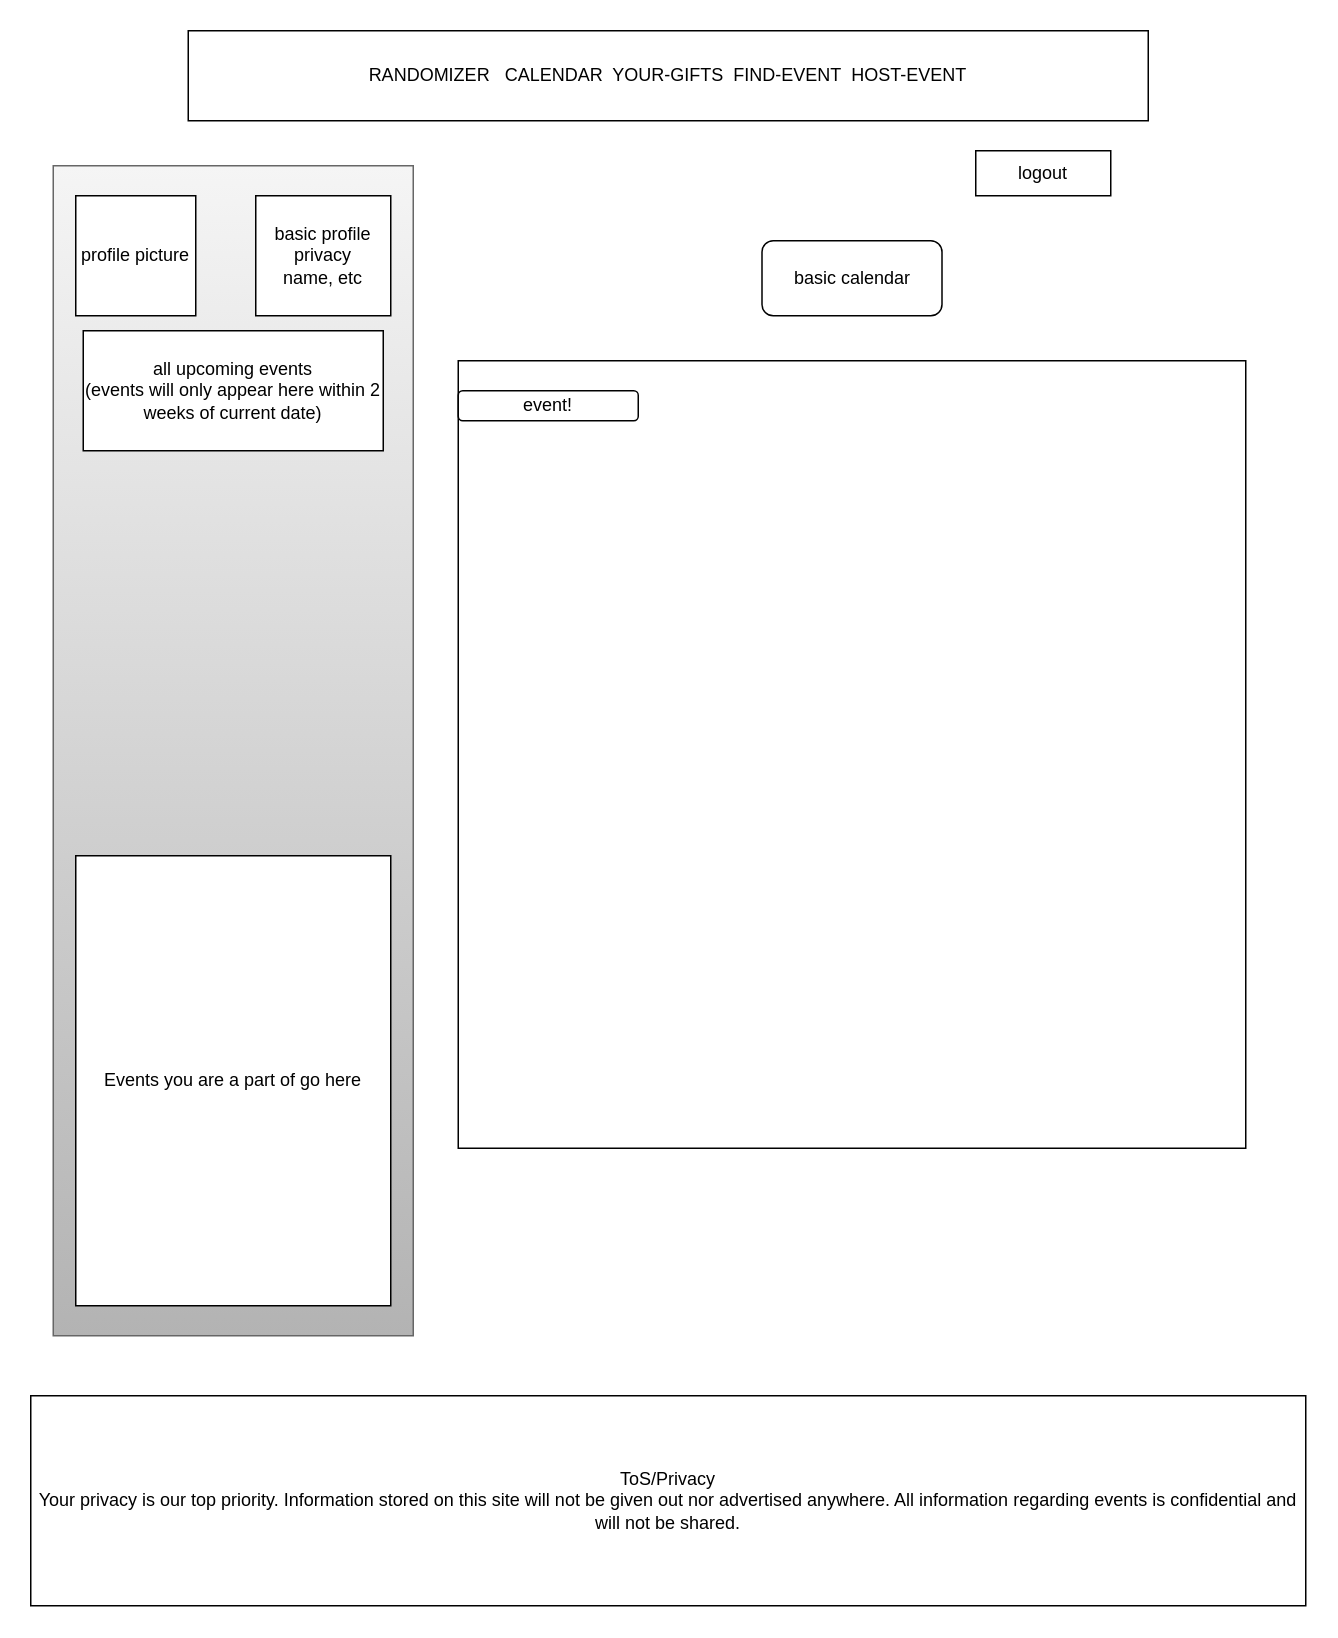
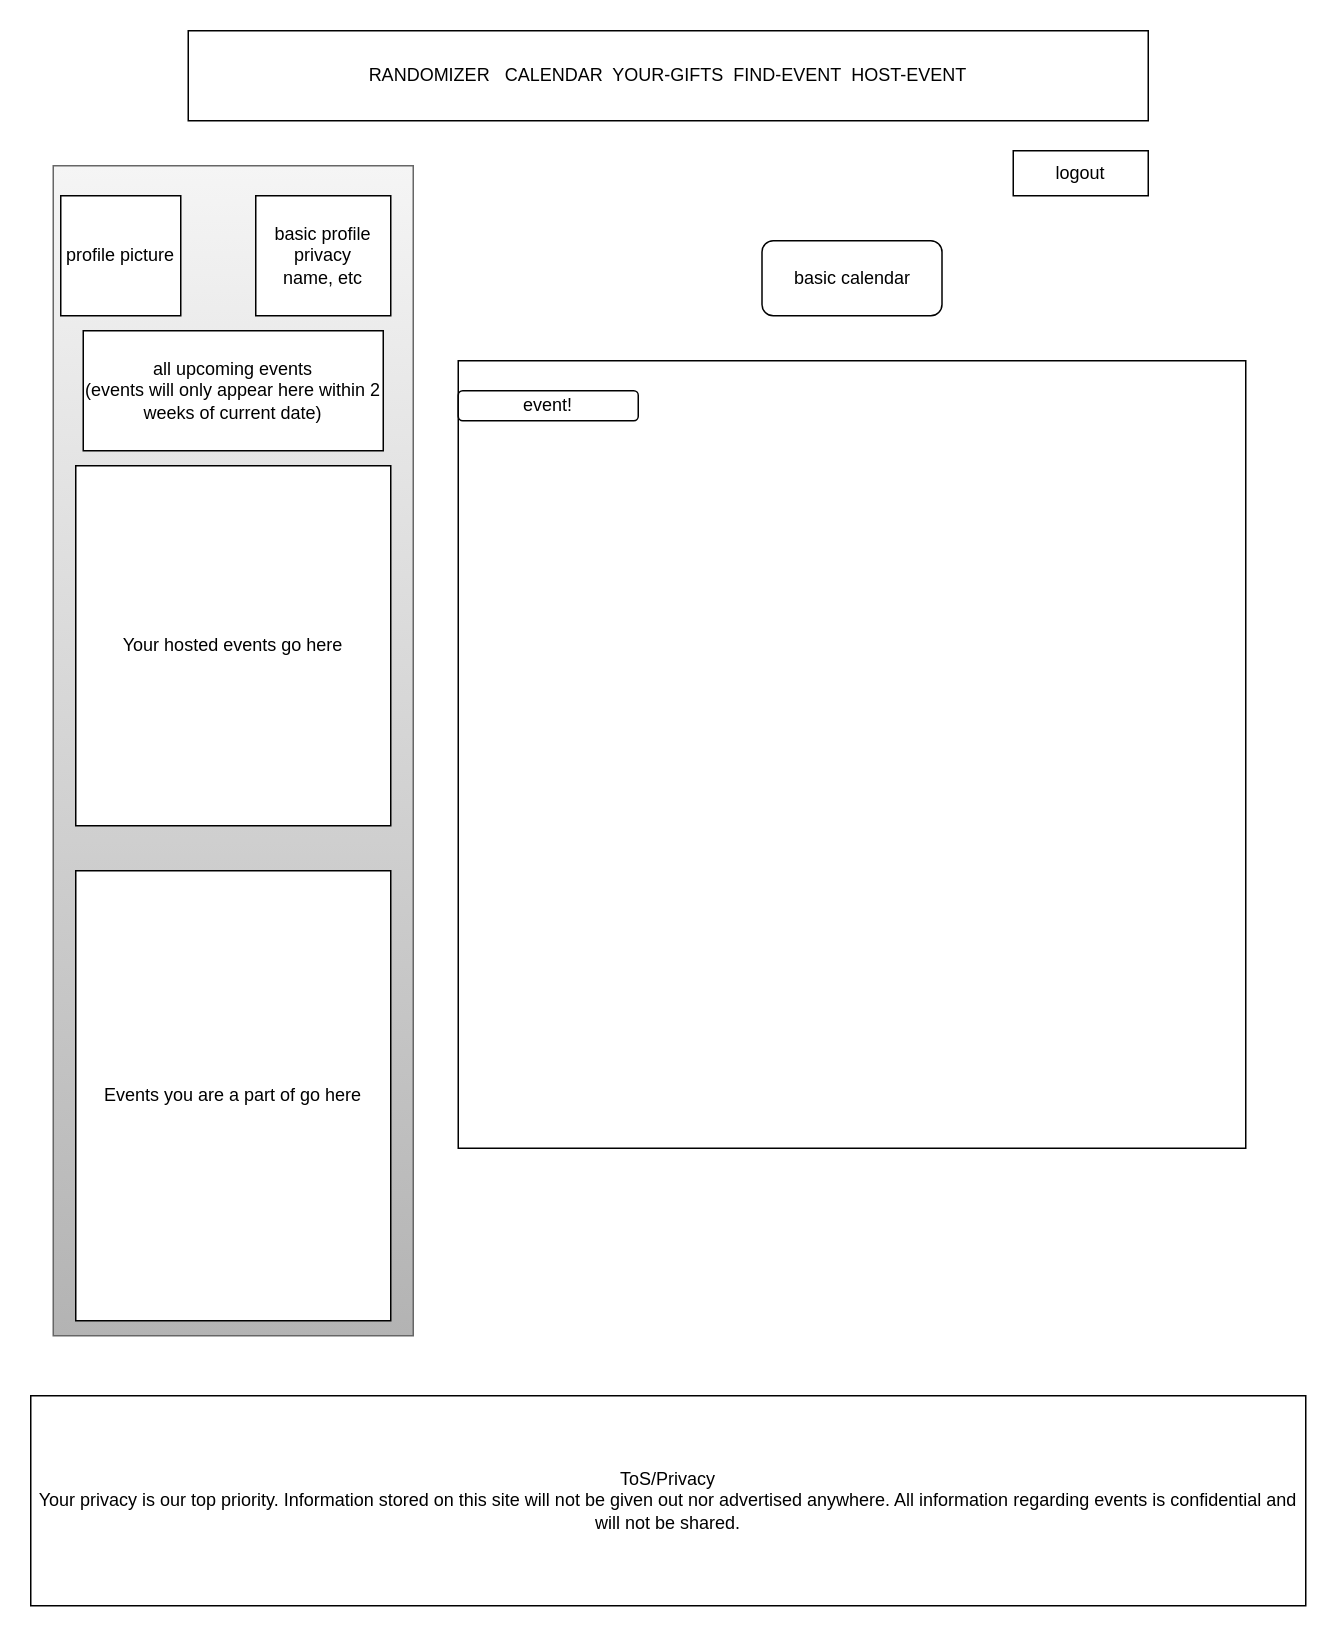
node "logout": moved (1043, 173) -> (1081, 173)
node "profile picture": moved (136, 256) -> (121, 256)
node "Your hosted events go here": added
node "Events you are a part of go here": moved (233, 1081) -> (233, 1096)
